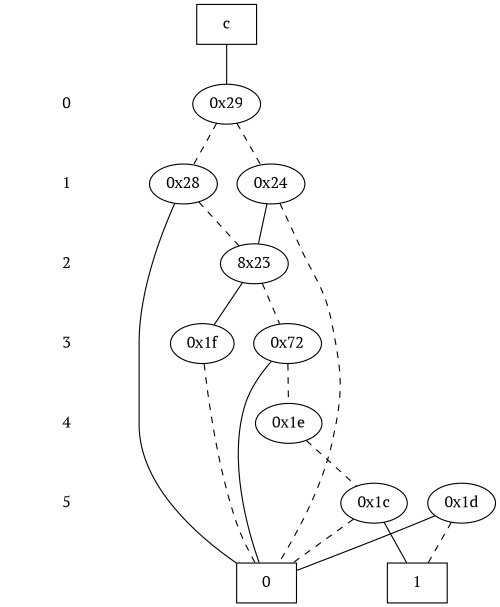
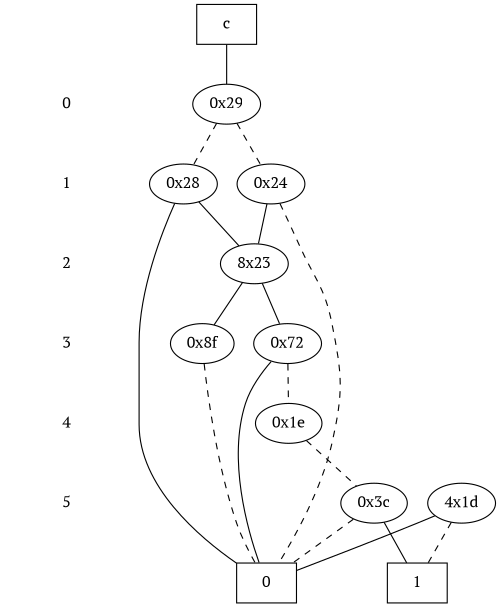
edge "0x28" -- "8x23": style dashed -> solid
edge "8x23" -- "0x72": style dashed -> solid
node "0x1f": label "0x1f" -> "0x8f"
node "0x1c": label "0x1c" -> "0x3c"
node "0x1d": label "0x1d" -> "4x1d"
